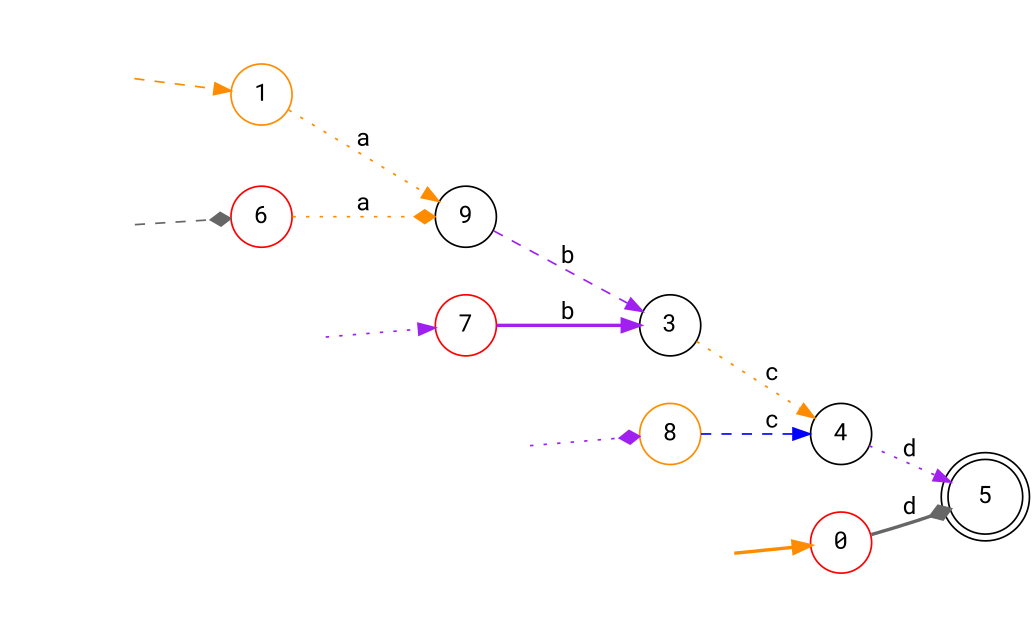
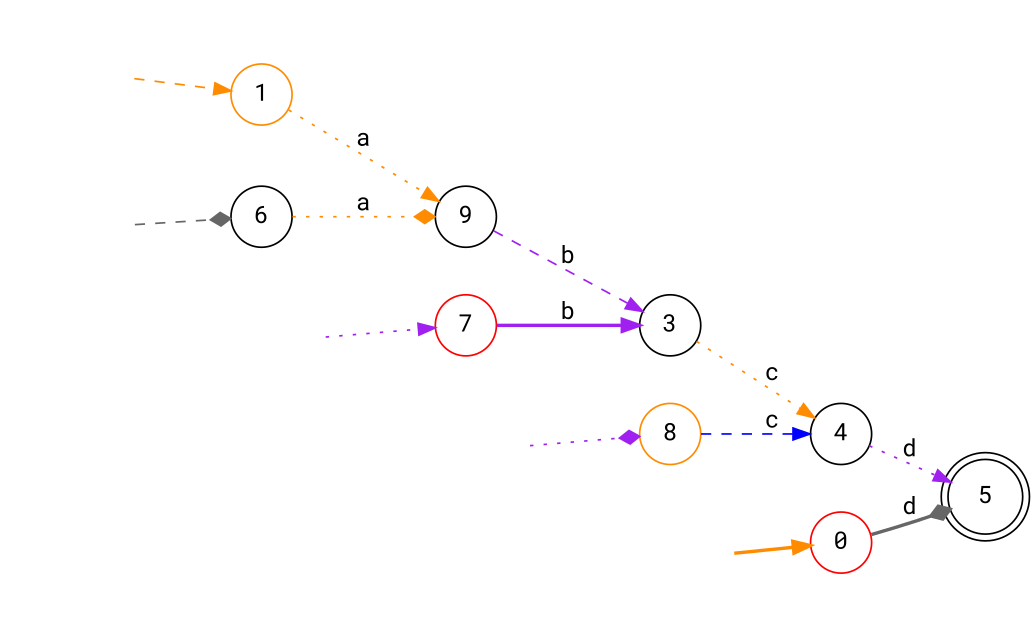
node "6": color red -> black
